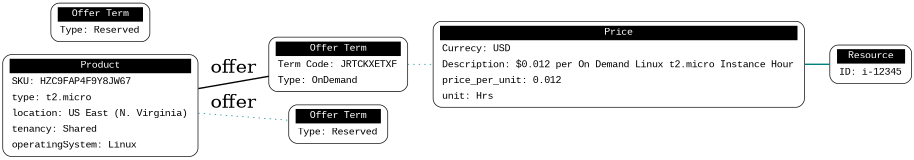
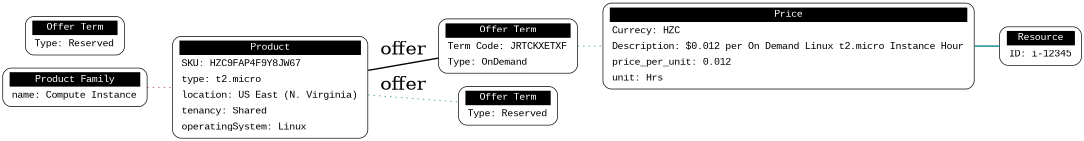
node "Price": text "Currecy: USD" -> "Currecy: HZC"
node "Product Family": added
